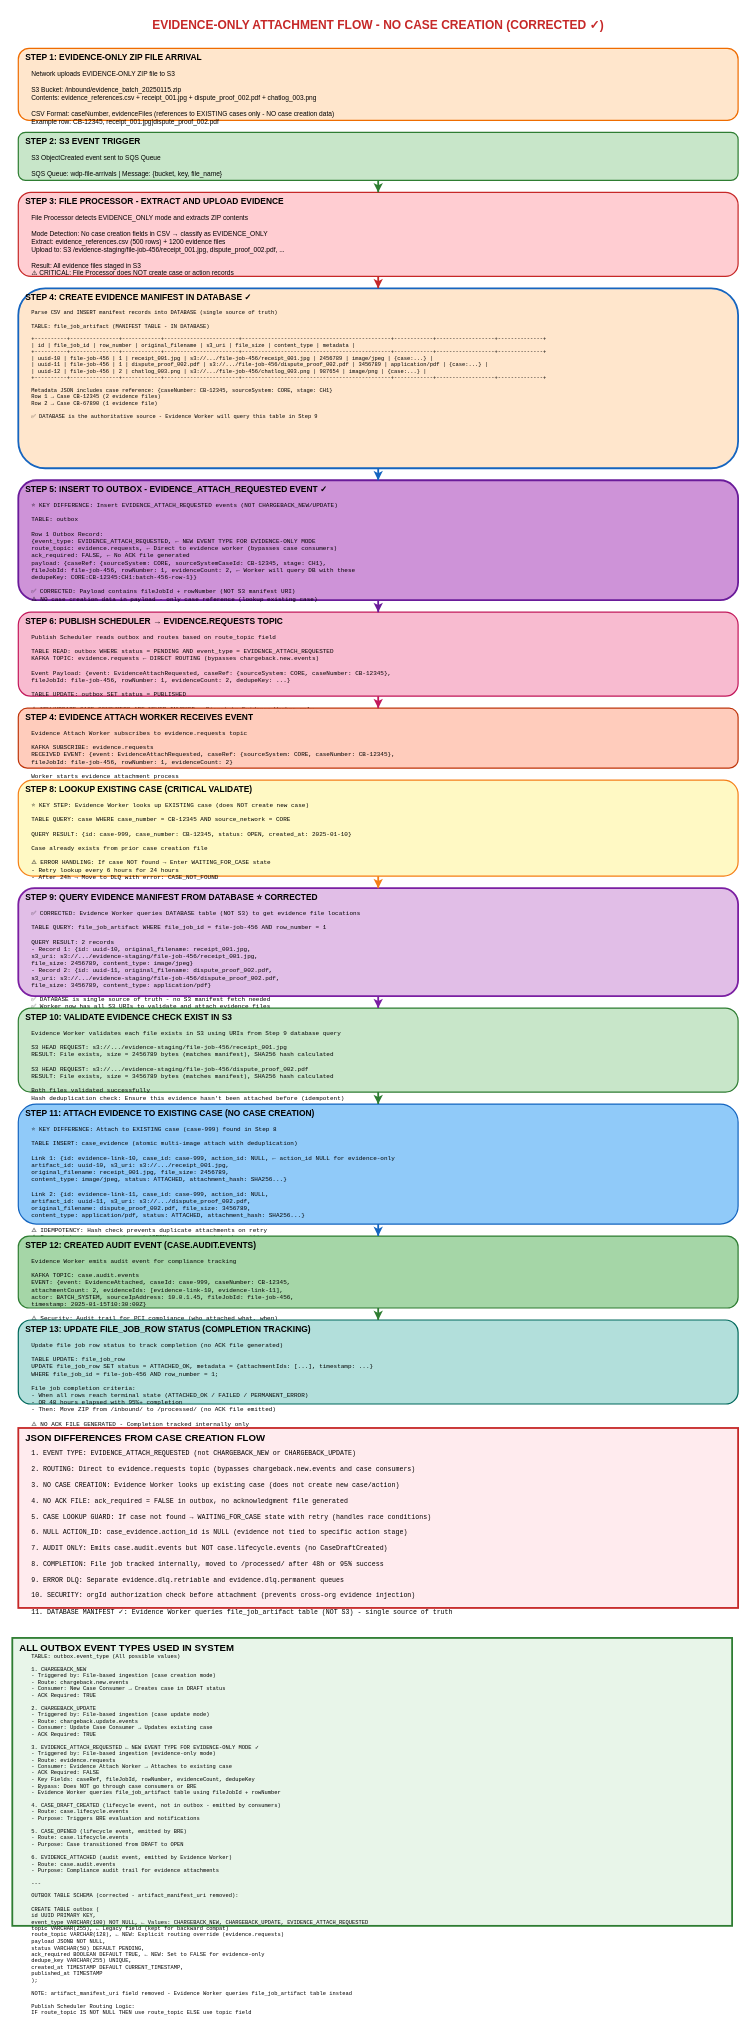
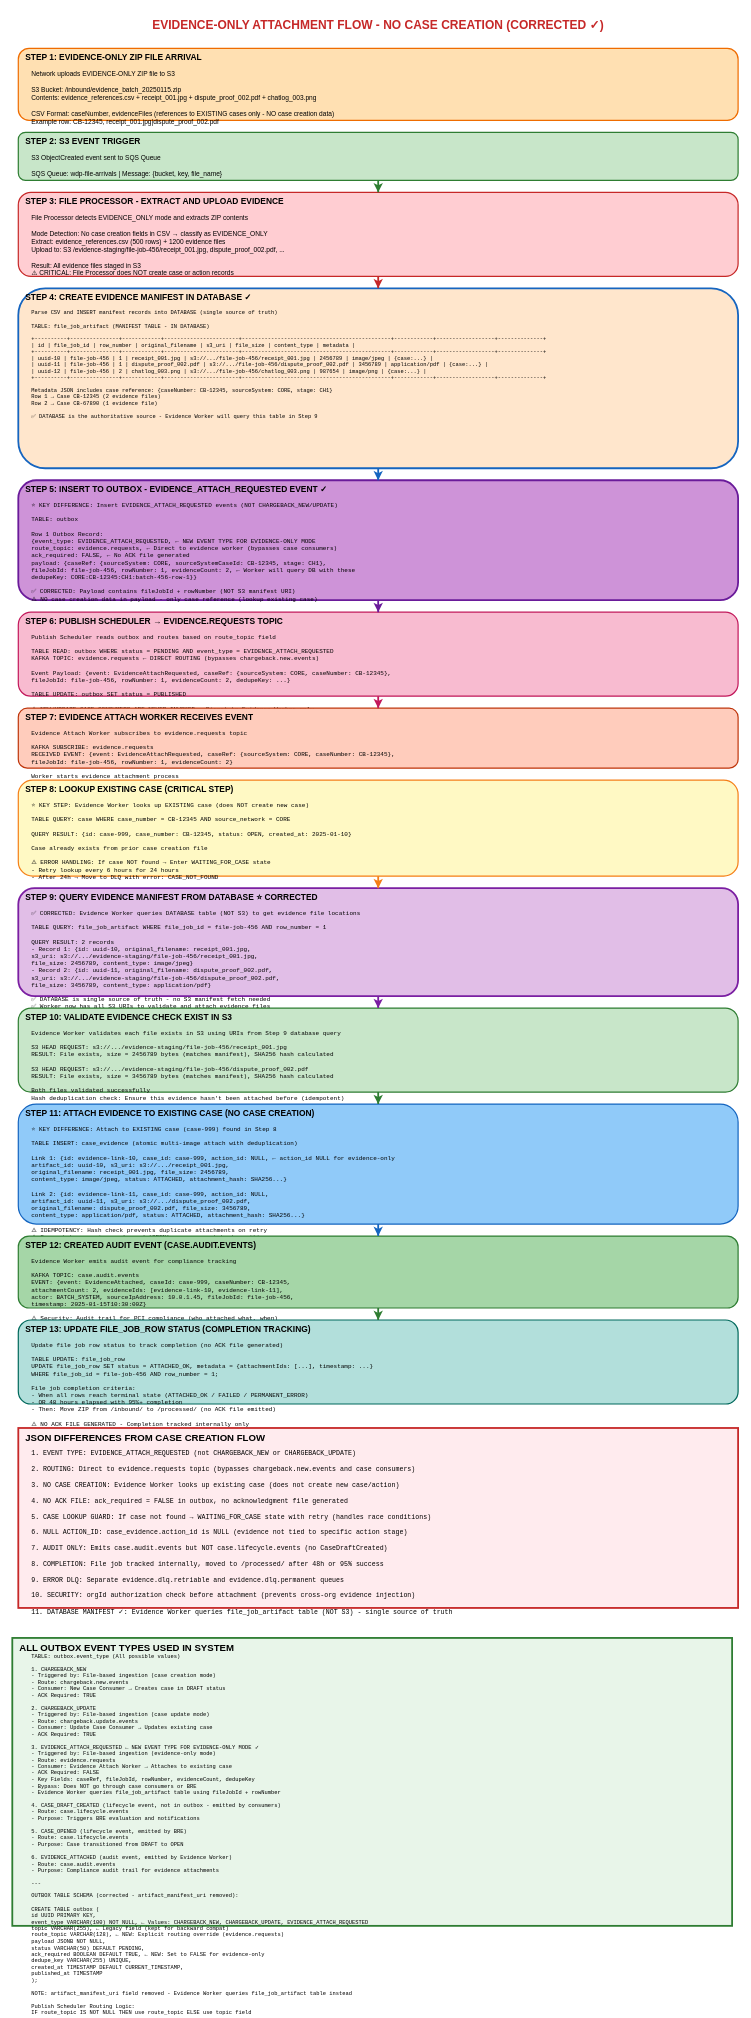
node "STEP 1: EVIDENCE-ONLY ZIP FILE ARRIVAL": fillcolor #ffe6cc -> #ffe0b2
node "STEP 4: EVIDENCE ATTACH WORKER RECEIVES EVENT": label "STEP 4: EVIDENCE ATTACH WORKER RECEIVES EVENT" -> "STEP 7: EVIDENCE ATTACH WORKER RECEIVES EVENT"
node "STEP 8: LOOKUP EXISTING CASE (CRITICAL VALIDATE)": label "STEP 8: LOOKUP EXISTING CASE (CRITICAL VALIDATE)" -> "STEP 8: LOOKUP EXISTING CASE (CRITICAL STEP)"
